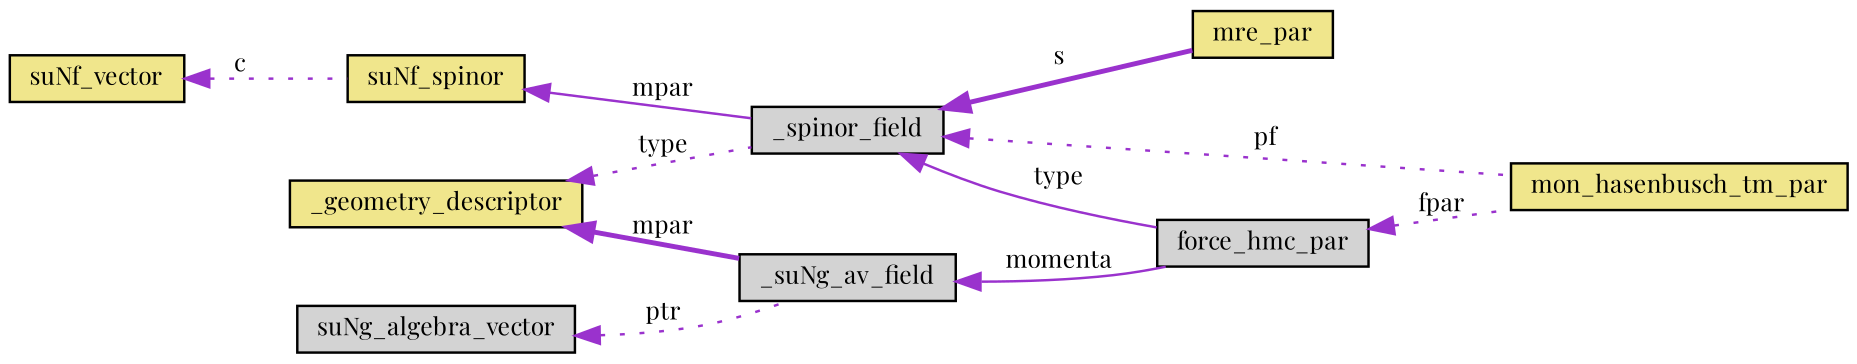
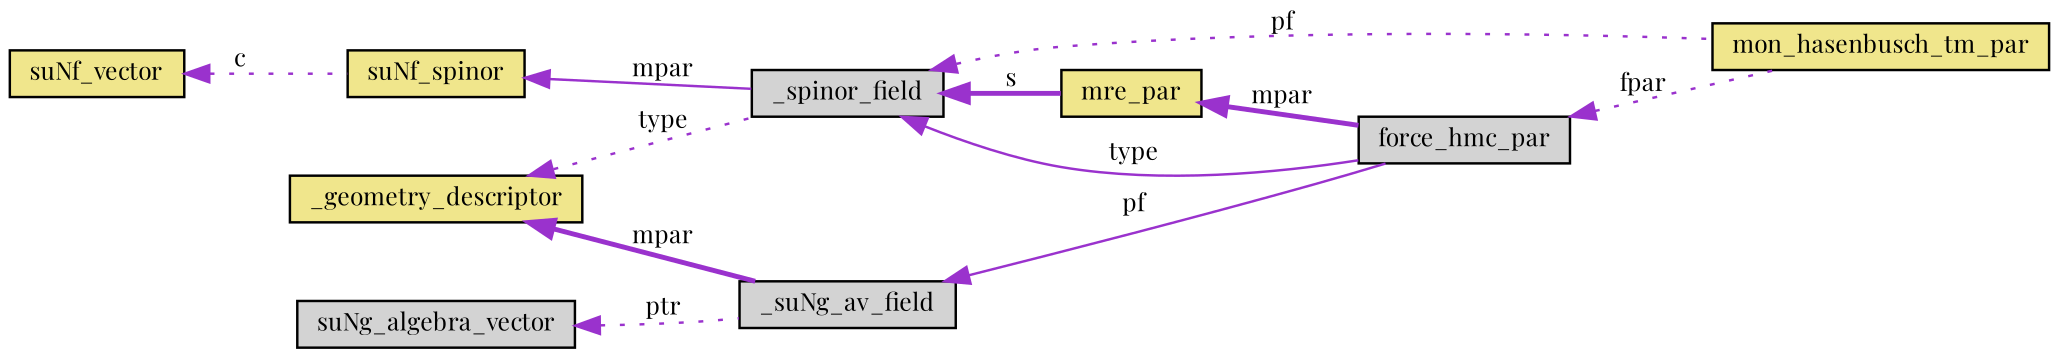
edge "force_hmc_par" -> "mre_par": added, label "mpar"
edge "force_hmc_par" -> "_suNg_av_field": label " momenta" -> " pf"
